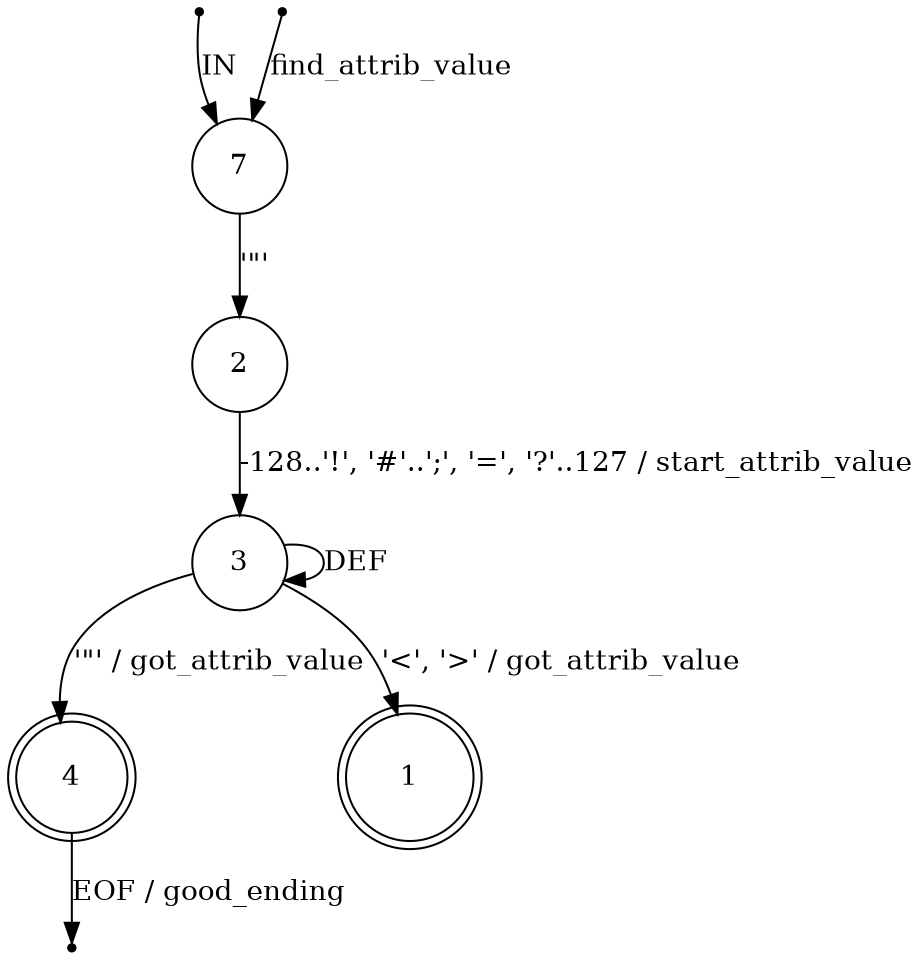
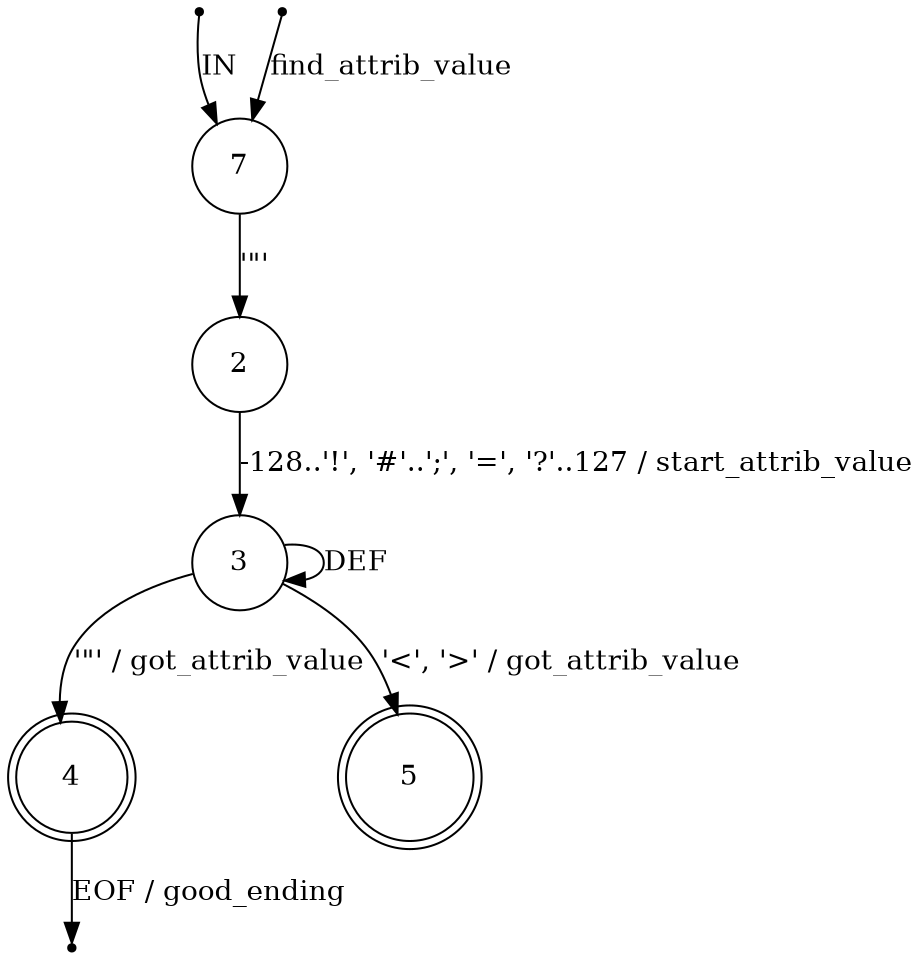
node "1": label "1" -> "5"
